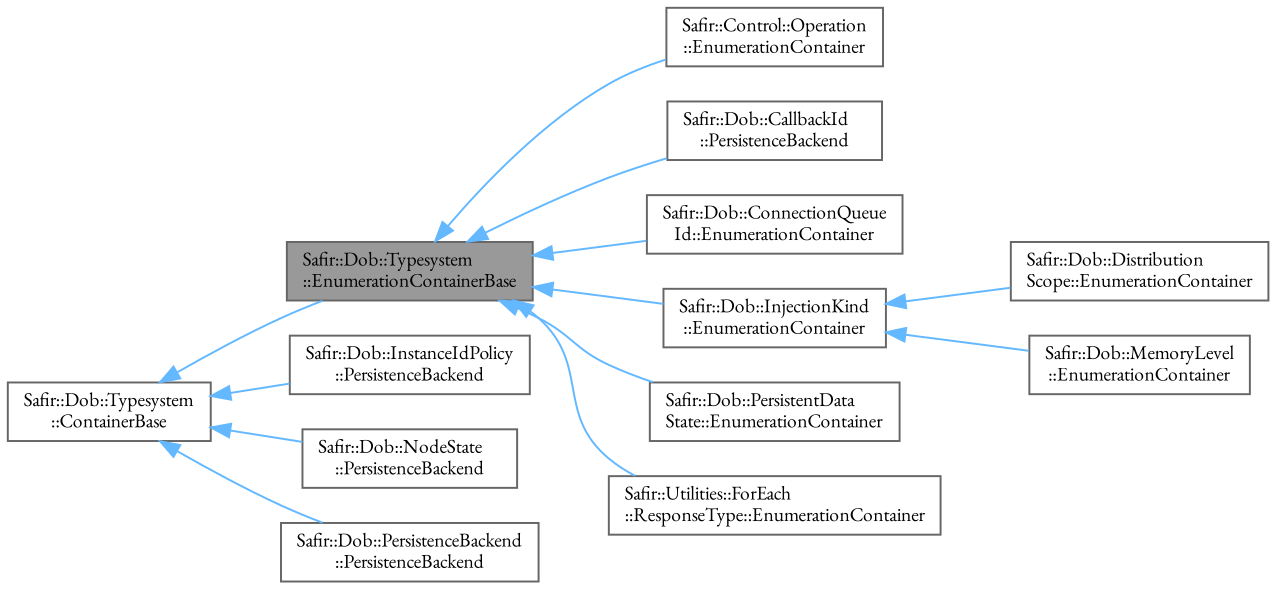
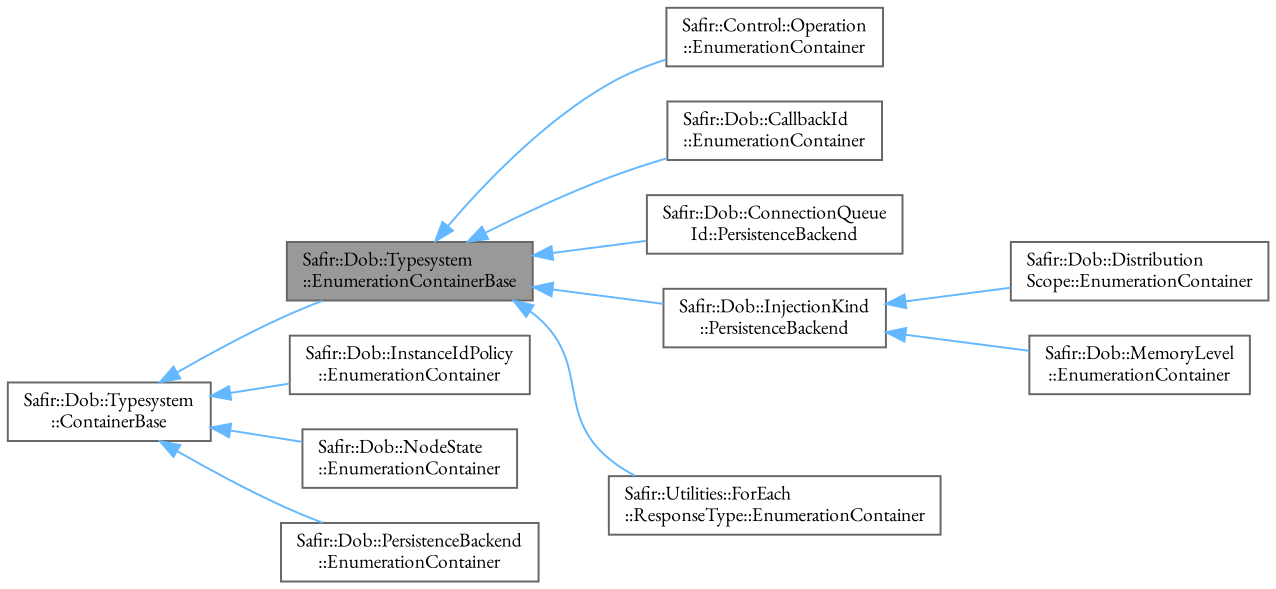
node "Safir::Dob::CallbackId ::PersistenceBackend": label "Safir::Dob::CallbackId ::PersistenceBackend" -> "Safir::Dob::CallbackId ::EnumerationContainer"
node "Safir::Dob::ConnectionQueue Id::EnumerationContainer": label "Safir::Dob::ConnectionQueue Id::EnumerationContainer" -> "Safir::Dob::ConnectionQueue Id::PersistenceBackend"
node "Safir::Dob::InjectionKind ::EnumerationContainer": label "Safir::Dob::InjectionKind ::EnumerationContainer" -> "Safir::Dob::InjectionKind ::PersistenceBackend"
node "Safir::Dob::InstanceIdPolicy ::PersistenceBackend": label "Safir::Dob::InstanceIdPolicy ::PersistenceBackend" -> "Safir::Dob::InstanceIdPolicy ::EnumerationContainer"
node "Safir::Dob::PersistentData State::EnumerationContainer": removed
node "Safir::Dob::NodeState ::PersistenceBackend": label "Safir::Dob::NodeState ::PersistenceBackend" -> "Safir::Dob::NodeState ::EnumerationContainer"
node "Safir::Dob::PersistenceBackend ::PersistenceBackend": label "Safir::Dob::PersistenceBackend ::PersistenceBackend" -> "Safir::Dob::PersistenceBackend ::EnumerationContainer"
